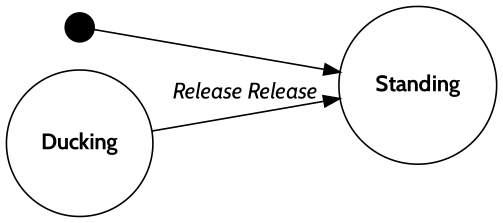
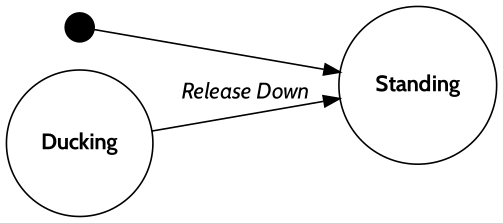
edge "Ducking" -> "Standing": label "Release Release" -> "Release Down"
